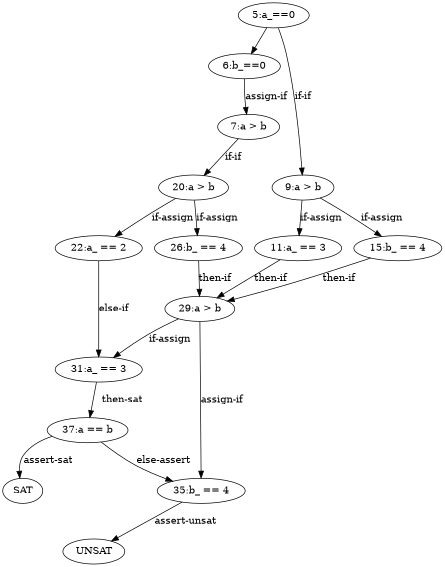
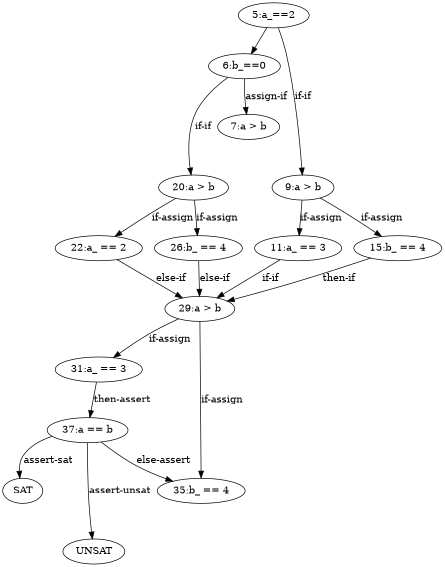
node "5:a_==0": label "5:a_==0" -> "5:a_==2"
edge "7:a > b" -> "20:a > b": now "6:b_==0" -> "20:a > b"
edge "26:b_ == 4" -> "29:a > b": label "then-if" -> "else-if"
edge "11:a_ == 3" -> "29:a > b": label "then-if" -> "if-if"
edge "22:a_ == 2" -> "31:a_ == 3": now "22:a_ == 2" -> "29:a > b"
edge "31:a_ == 3" -> "37:a == b": label "then-sat" -> "then-assert"
edge "29:a > b" -> "35:b_ == 4": label "assign-if" -> "if-assign"
edge "35:b_ == 4" -> "UNSAT": now "37:a == b" -> "UNSAT"
